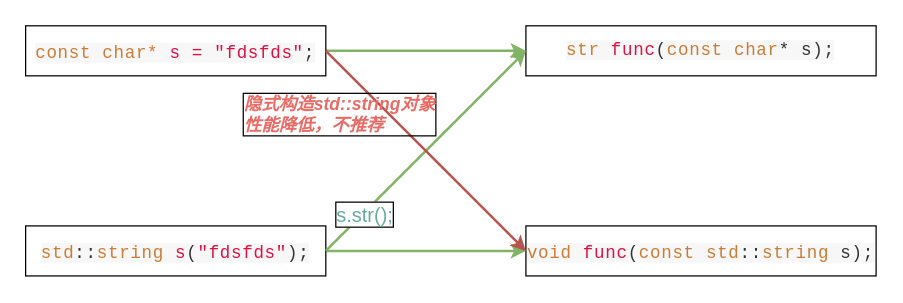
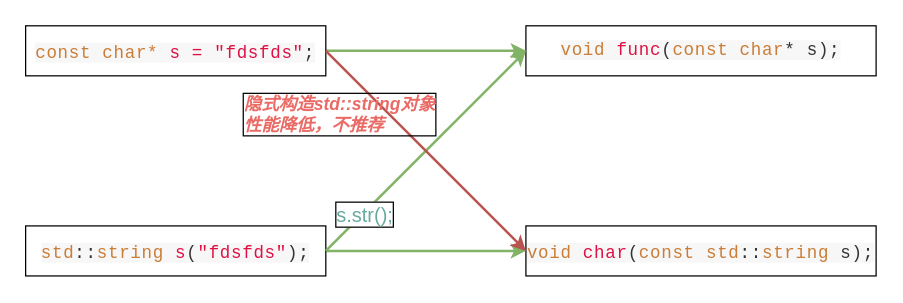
node "str func(const char* s);": label "str func(const char* s);" -> "void func(const char* s);"
node "void func(const std::string s);": label "void func(const std::string s);" -> "void char(const std::string s);"
